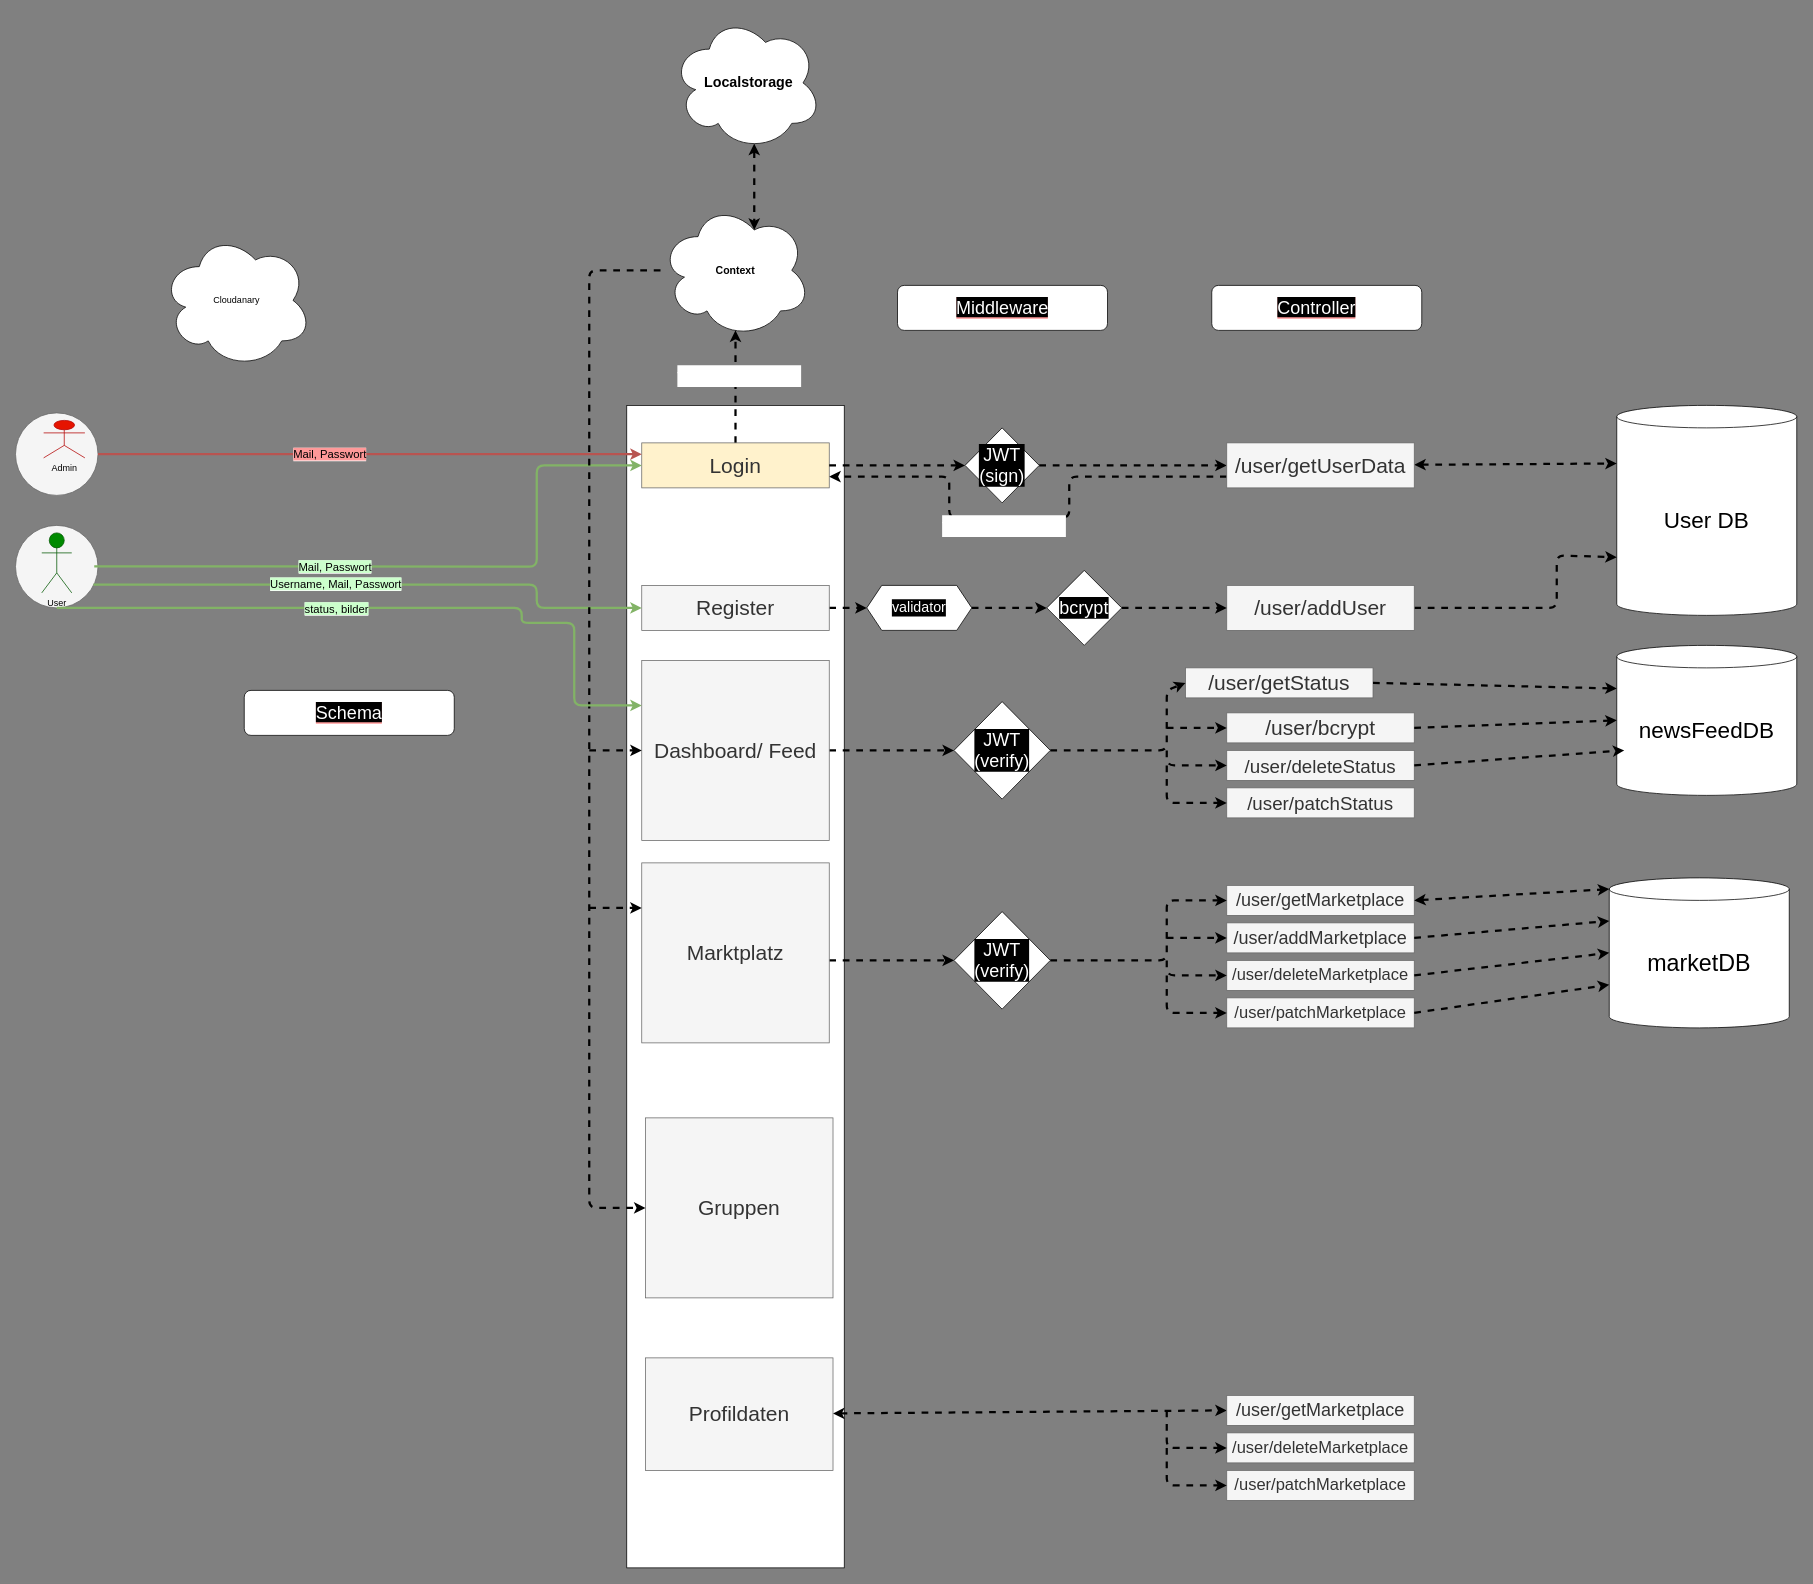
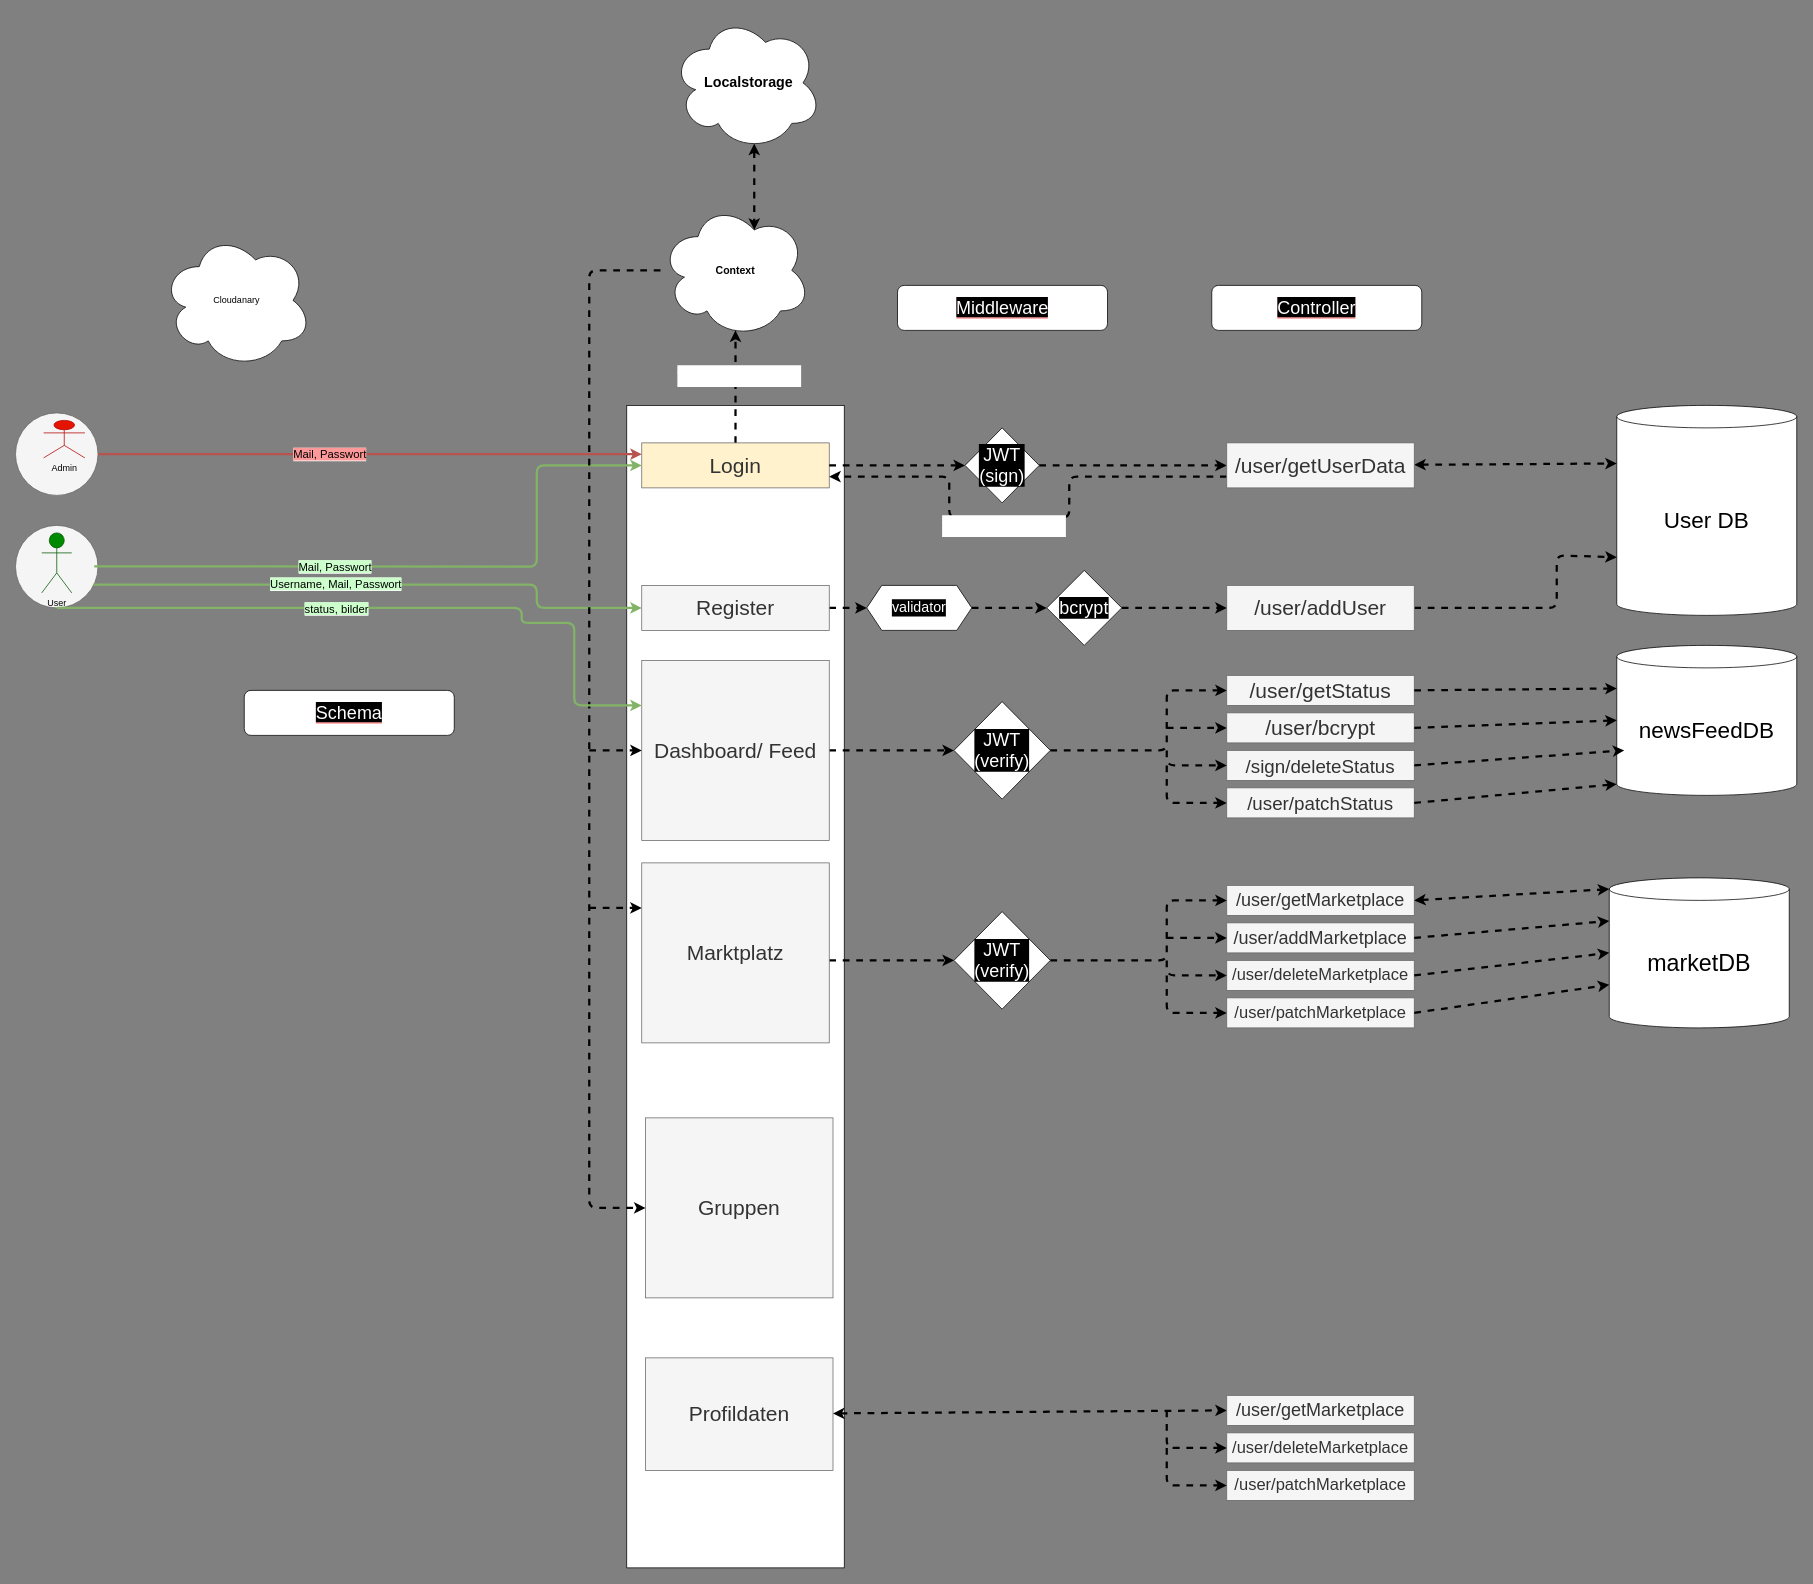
node "/user/getStatus": moved (1279, 683) -> (1320, 690)
node "/user/deleteStatus": label "/user/deleteStatus" -> "/sign/deleteStatus"
edge "/user/patchStatus" -> "newsFeedDB": added
